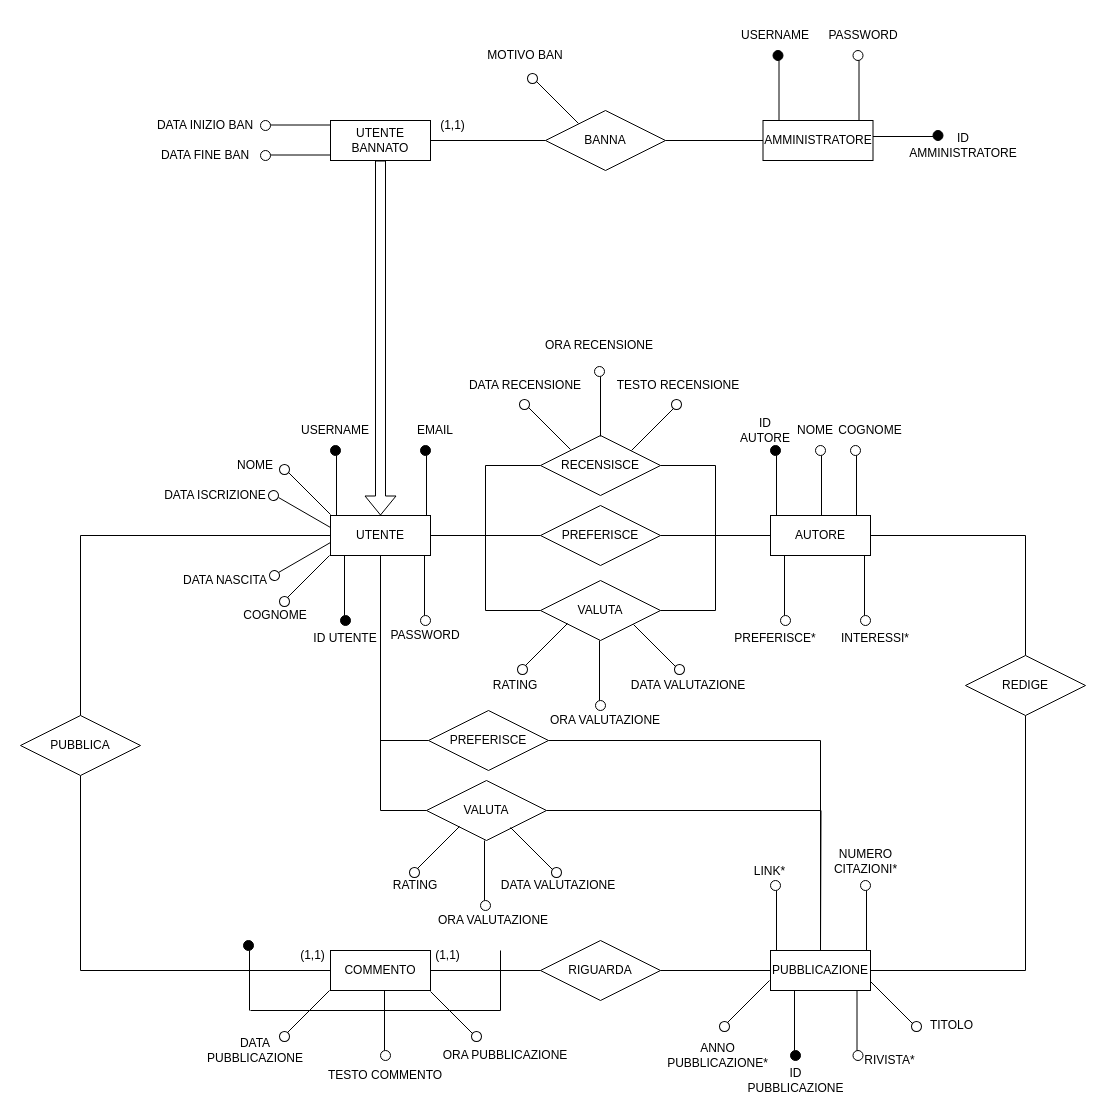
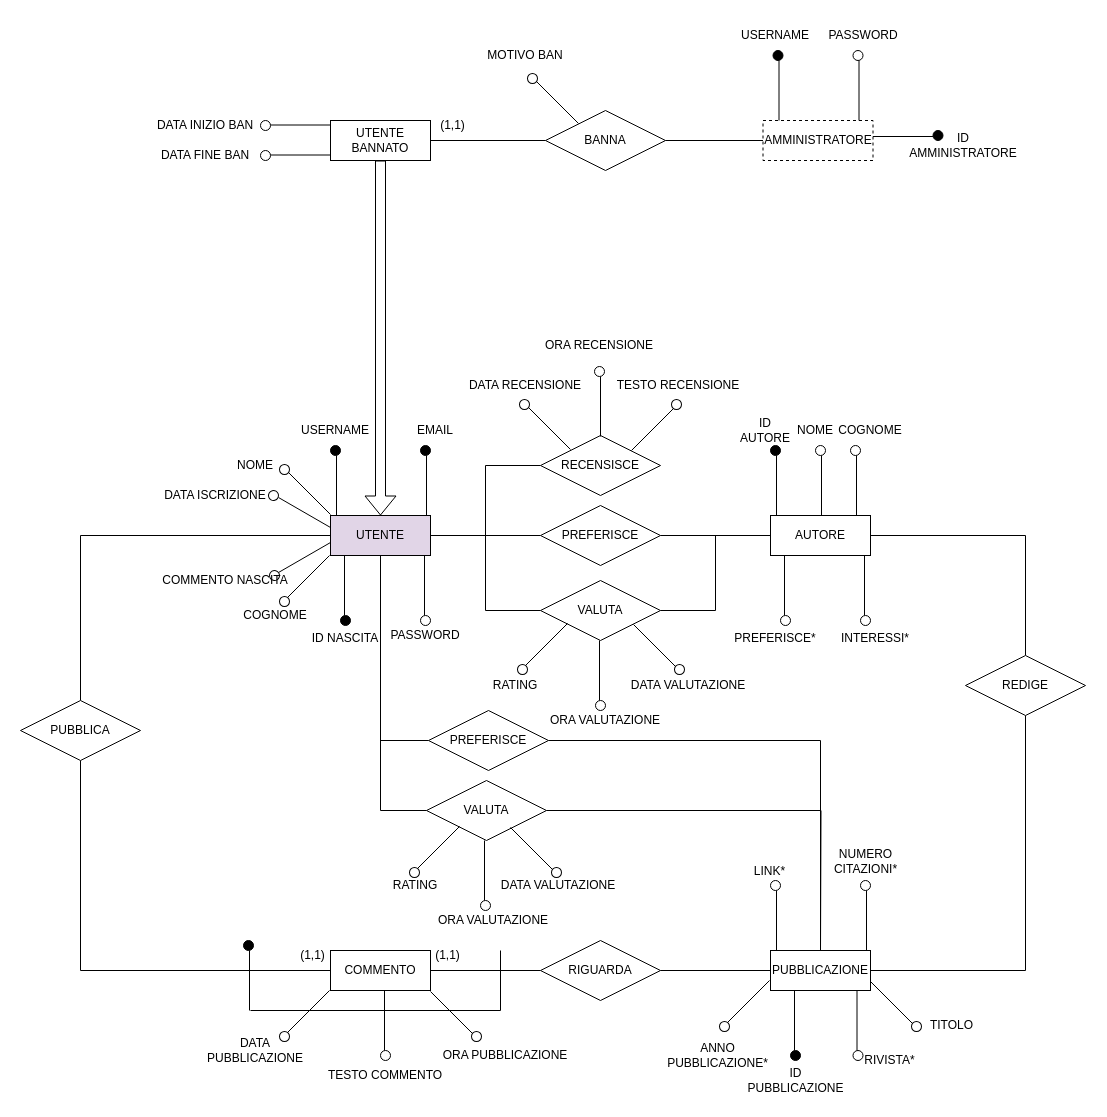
node "AMMINISTRATORE": style solid -> dashed
edge "RECENSISCE" -- "AUTORE": removed
node "UTENTE": fillcolor #ffffff -> #e1d5e7
node "DATA NASCITA": label "DATA NASCITA" -> "COMMENTO NASCITA"
node "ID UTENTE": label "ID UTENTE" -> "ID NASCITA"
node "PUBBLICA": moved (81, 746) -> (81, 731)
